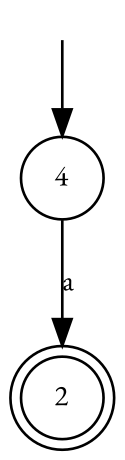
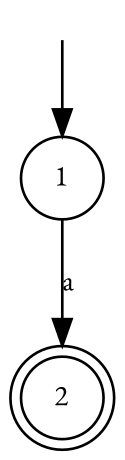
node "4": label "4" -> "1"
